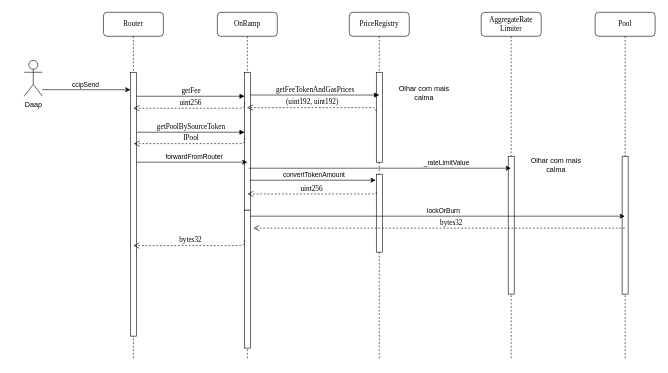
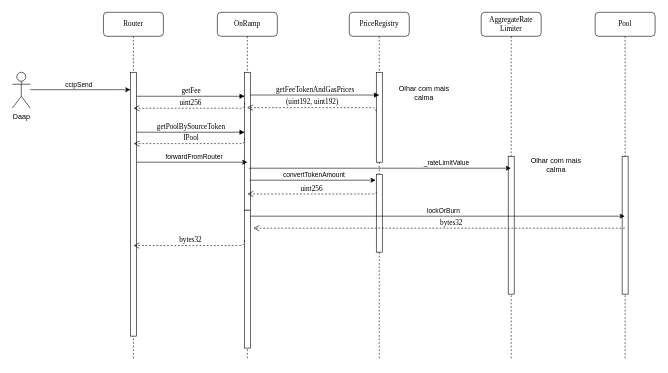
node "Daap": moved (33, 78) -> (21, 90)
